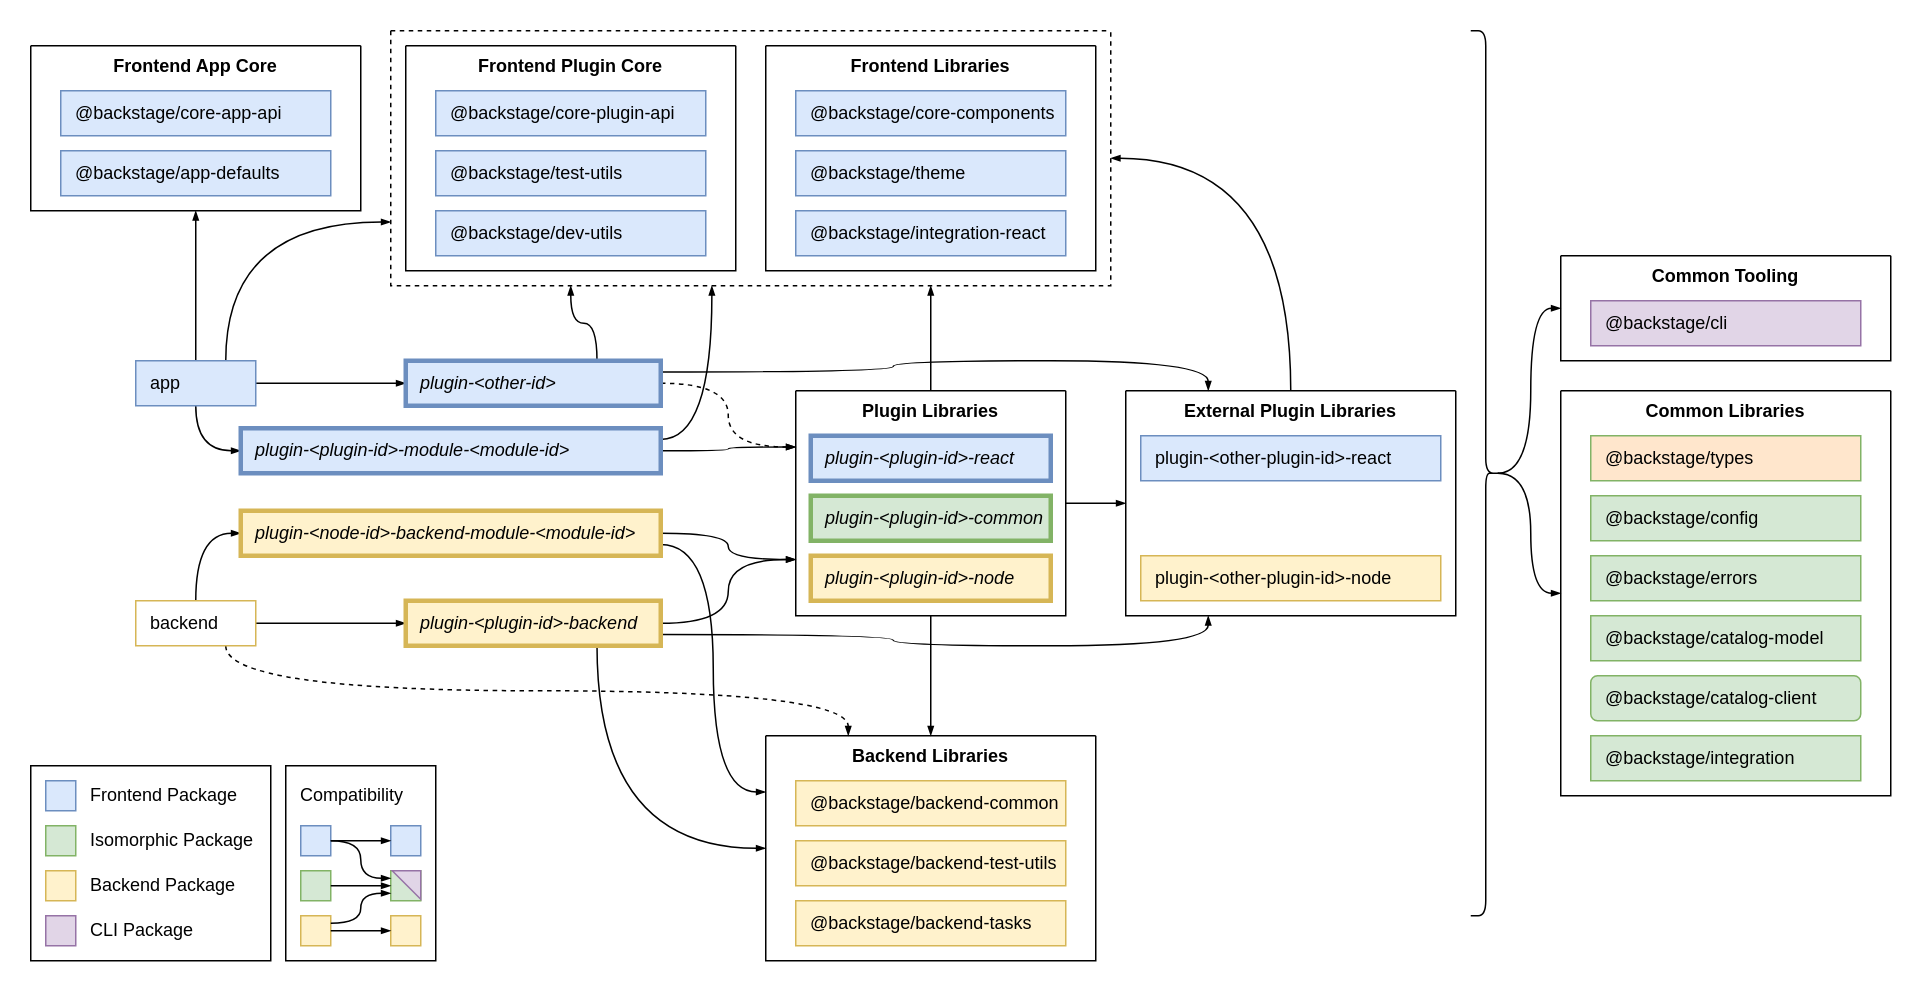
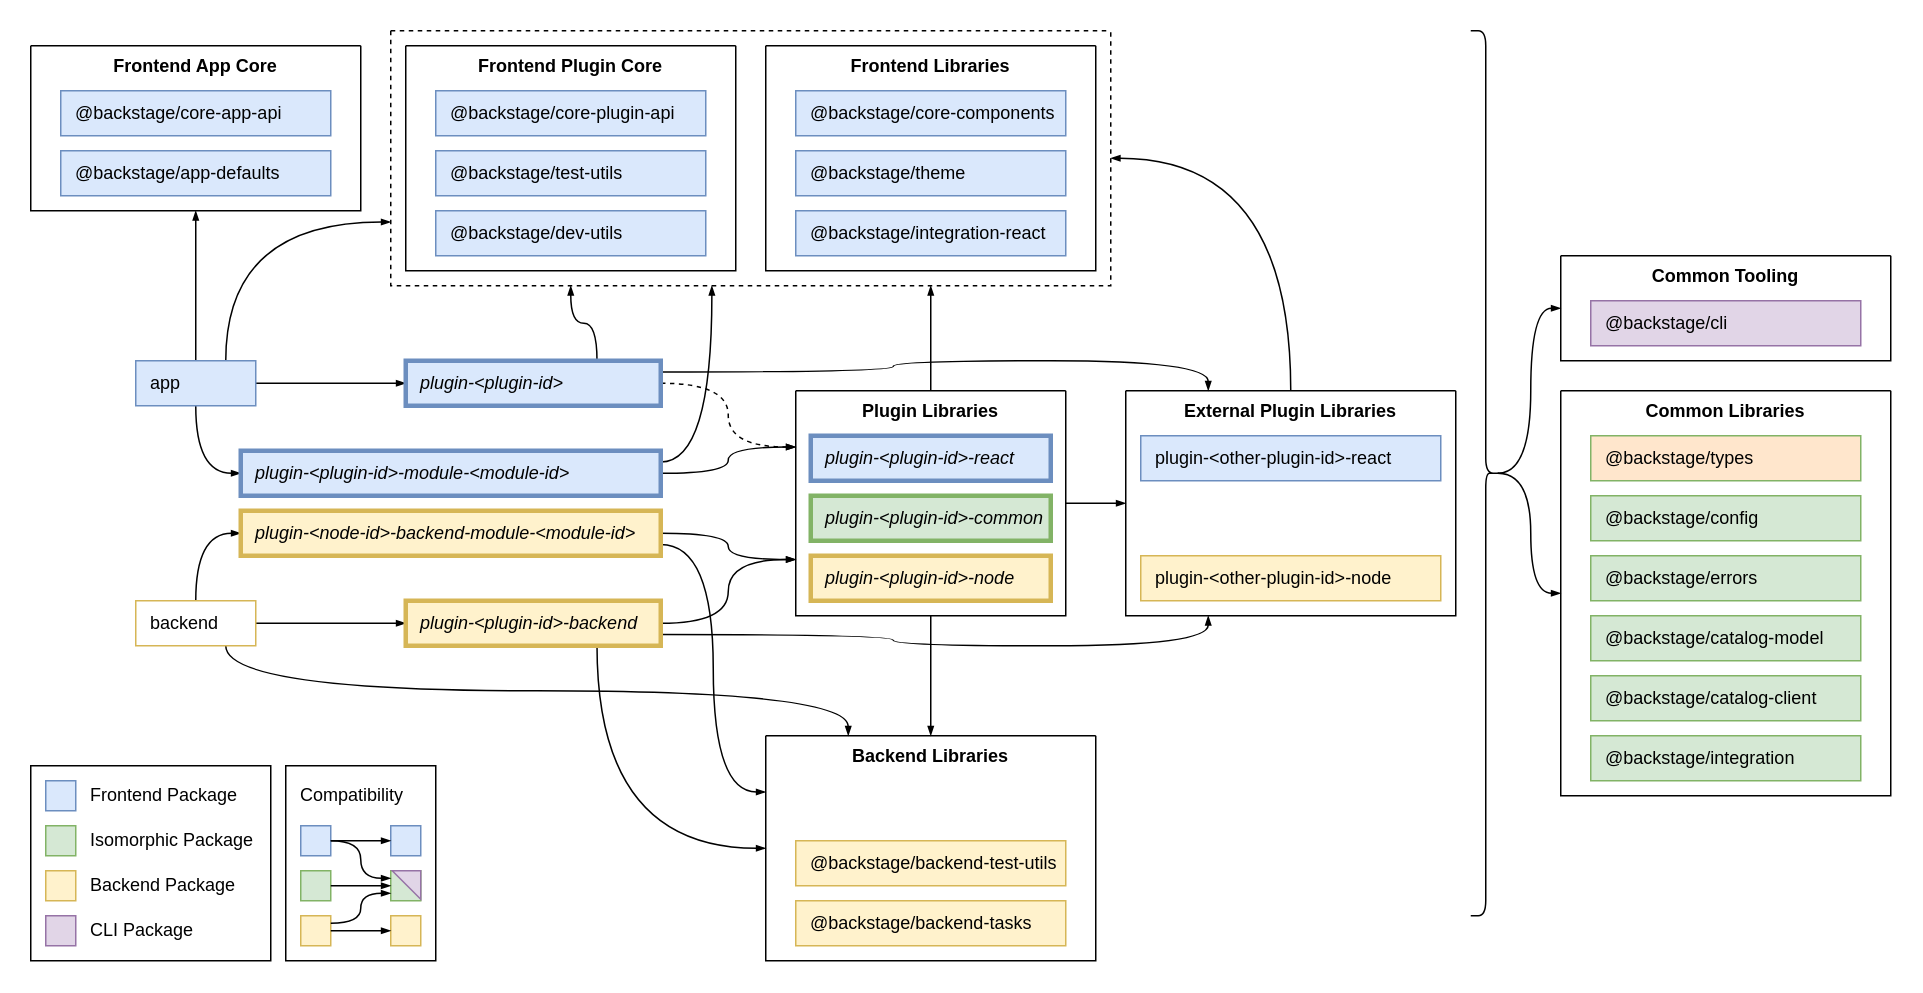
node "plugin-<other-id>": label "plugin-<other-id>" -> "plugin-<plugin-id>"
node "plugin-<plugin-id>-module-<module-id>": moved (451, 451) -> (451, 473)
edge "backend" -> "Backend Libraries": style dashed -> solid
node "@backstage/catalog-client": shape rounded rectangle -> rectangle
node "@backstage/backend-common": removed
